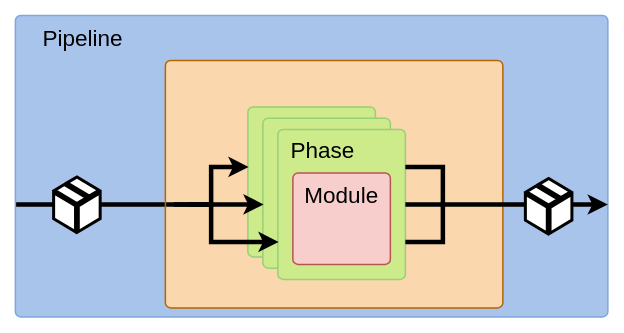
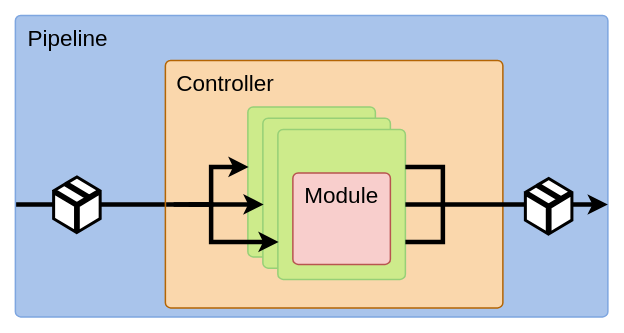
node "Pipeline": moved (83, 38) -> (68, 38)
node "Controller": added
node "Phase": removed
